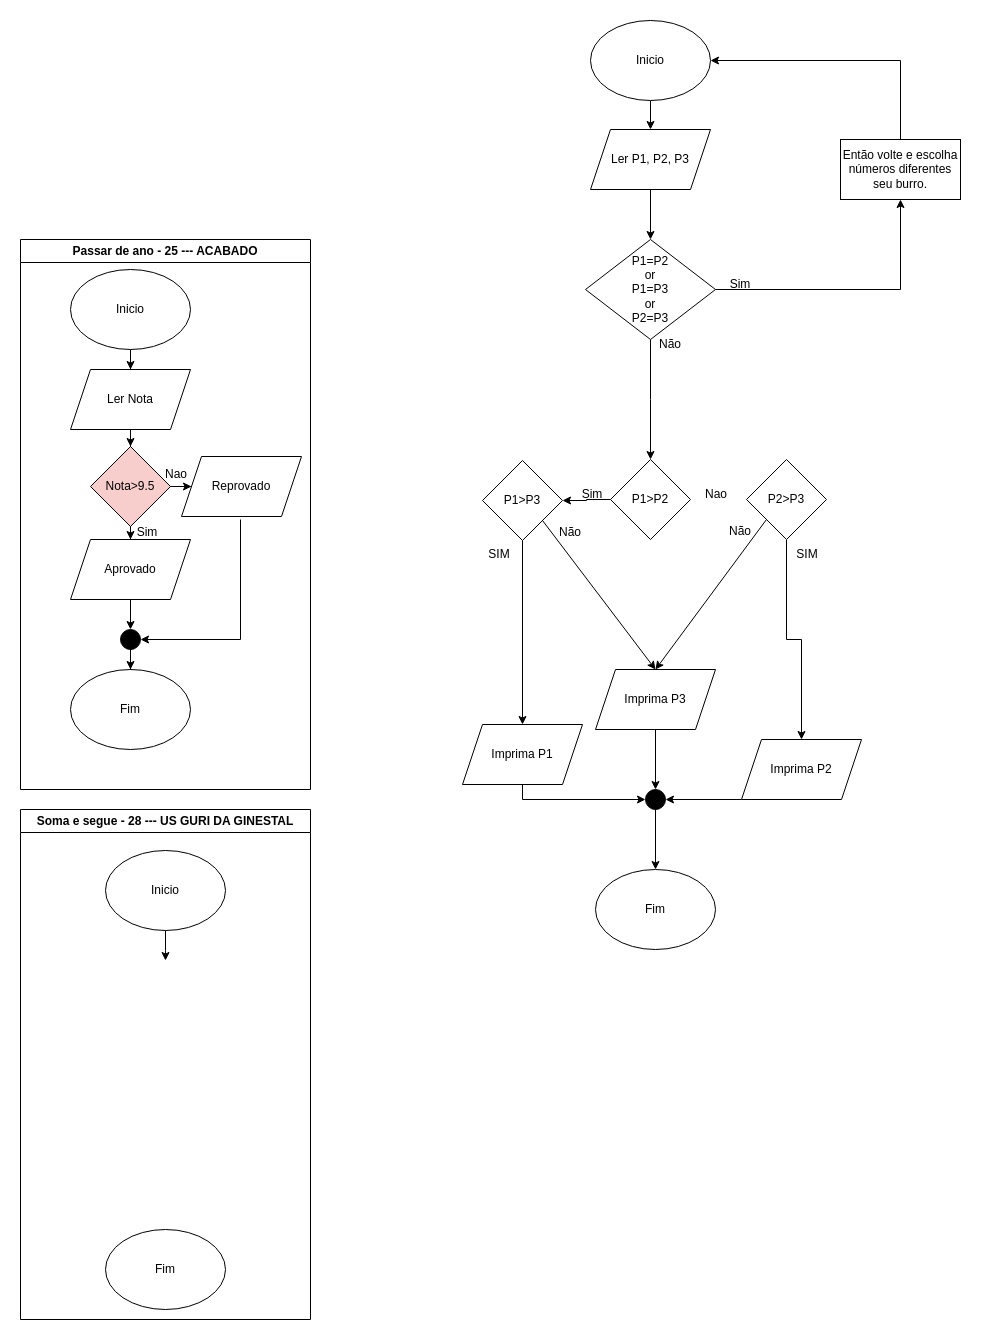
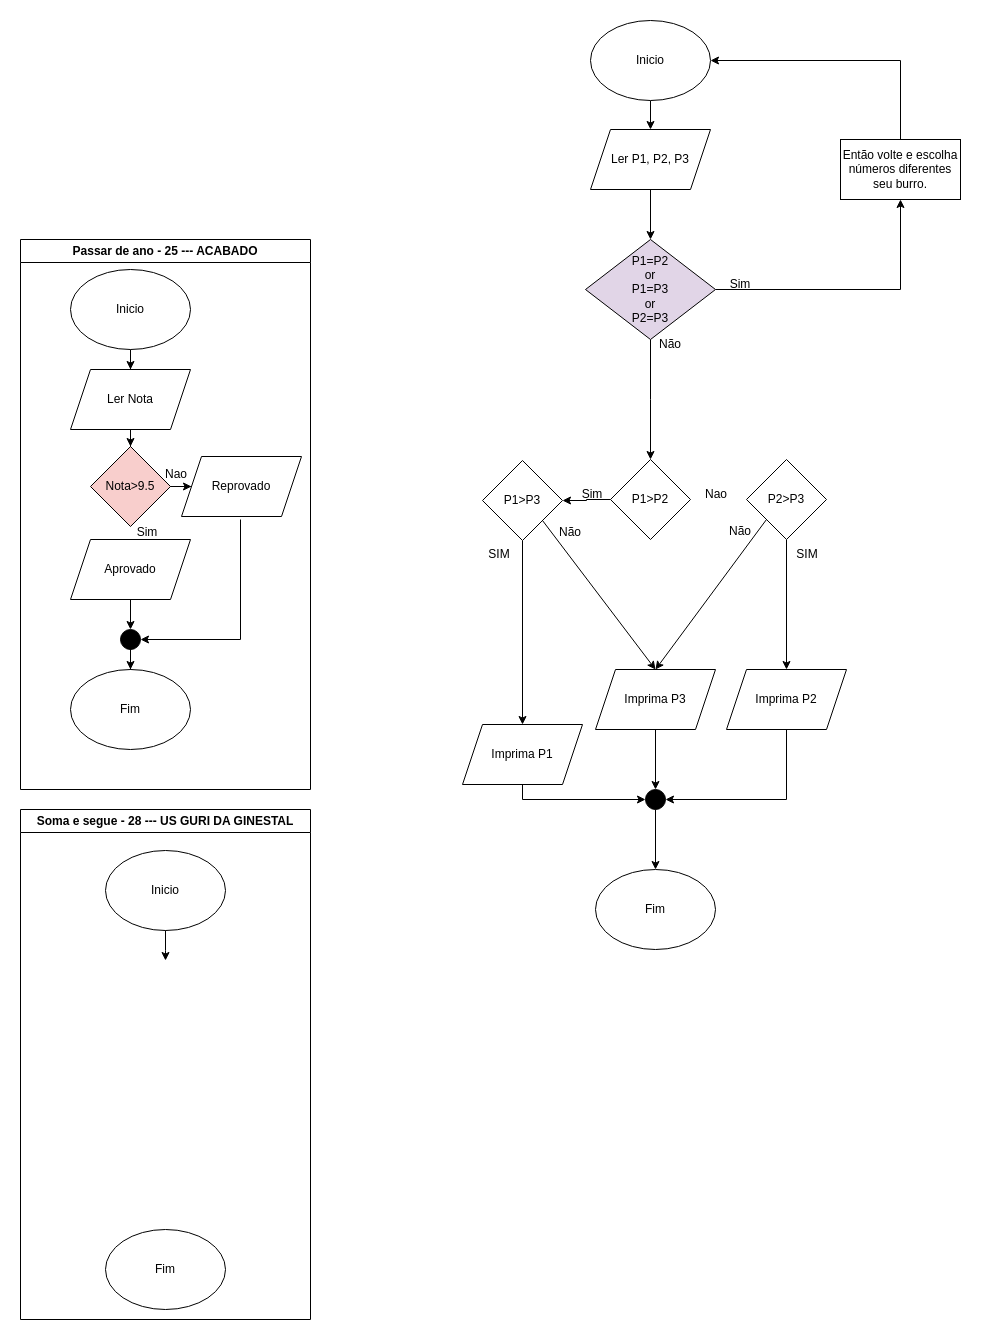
node "P1=P2 or P1=P3 or P2=P3": fillcolor #ffffff -> #e1d5e7
edge "Nota>9.5" -> "Aprovado": removed
node "Imprima P2": moved (802, 770) -> (787, 700)
